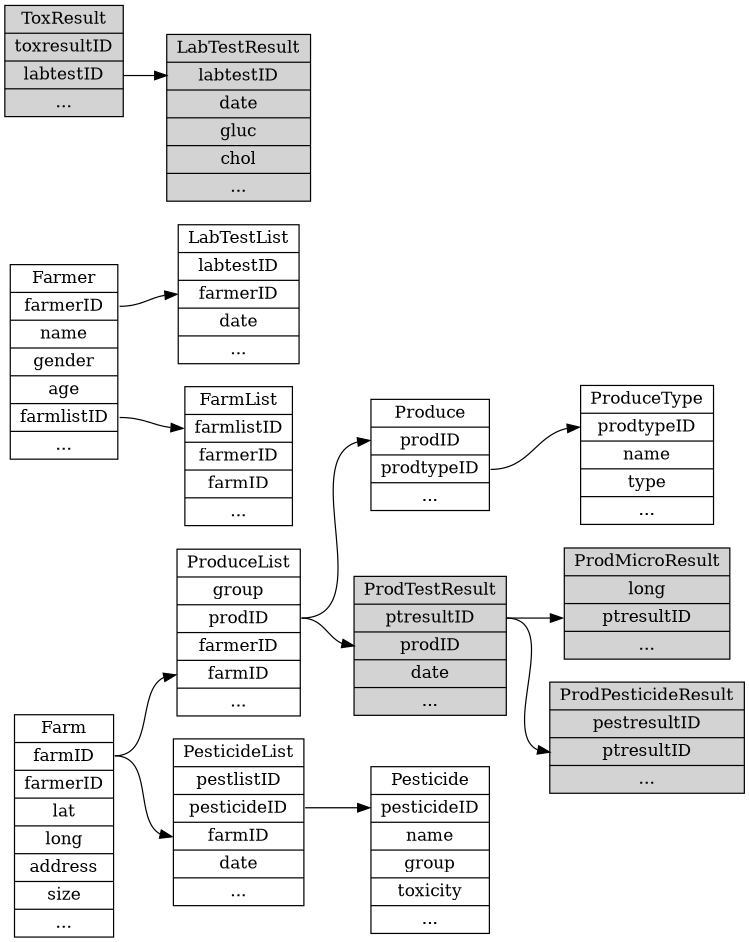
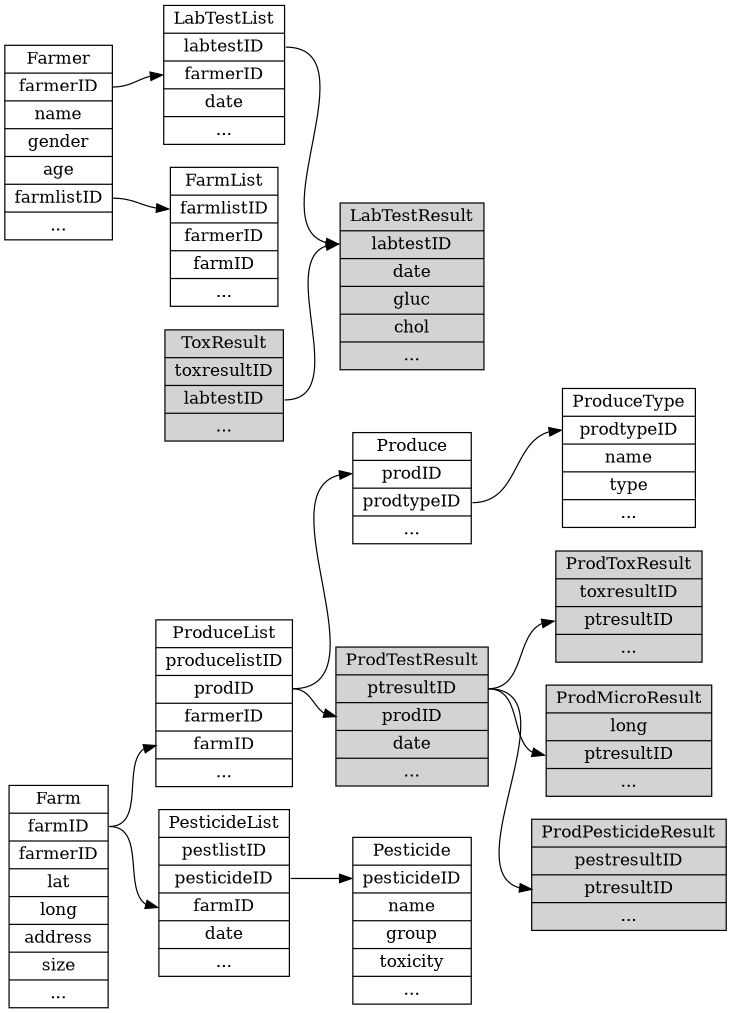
edge "LabTestList" -> "LabTestResult": added
node "ProduceList": text "group" -> "producelistID"
node "ProdToxResult": added
